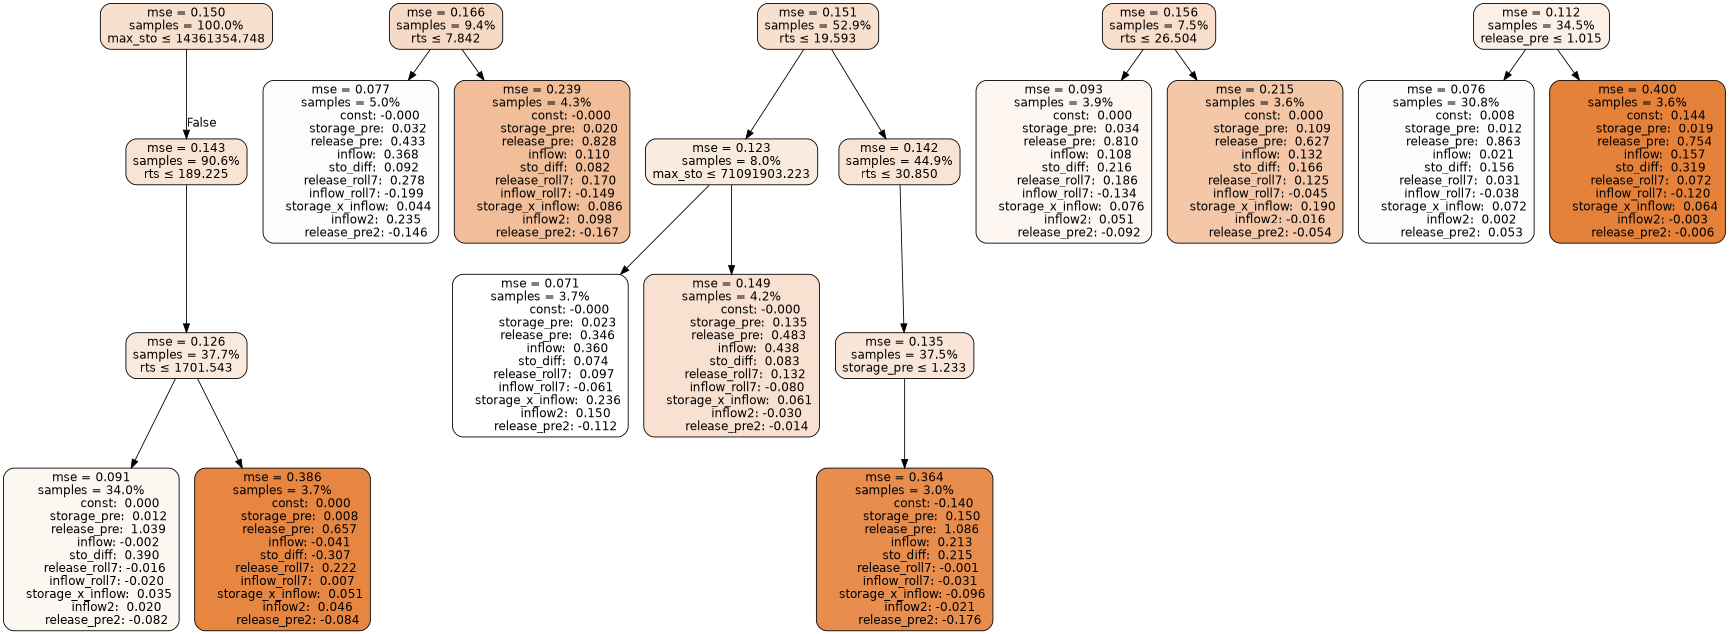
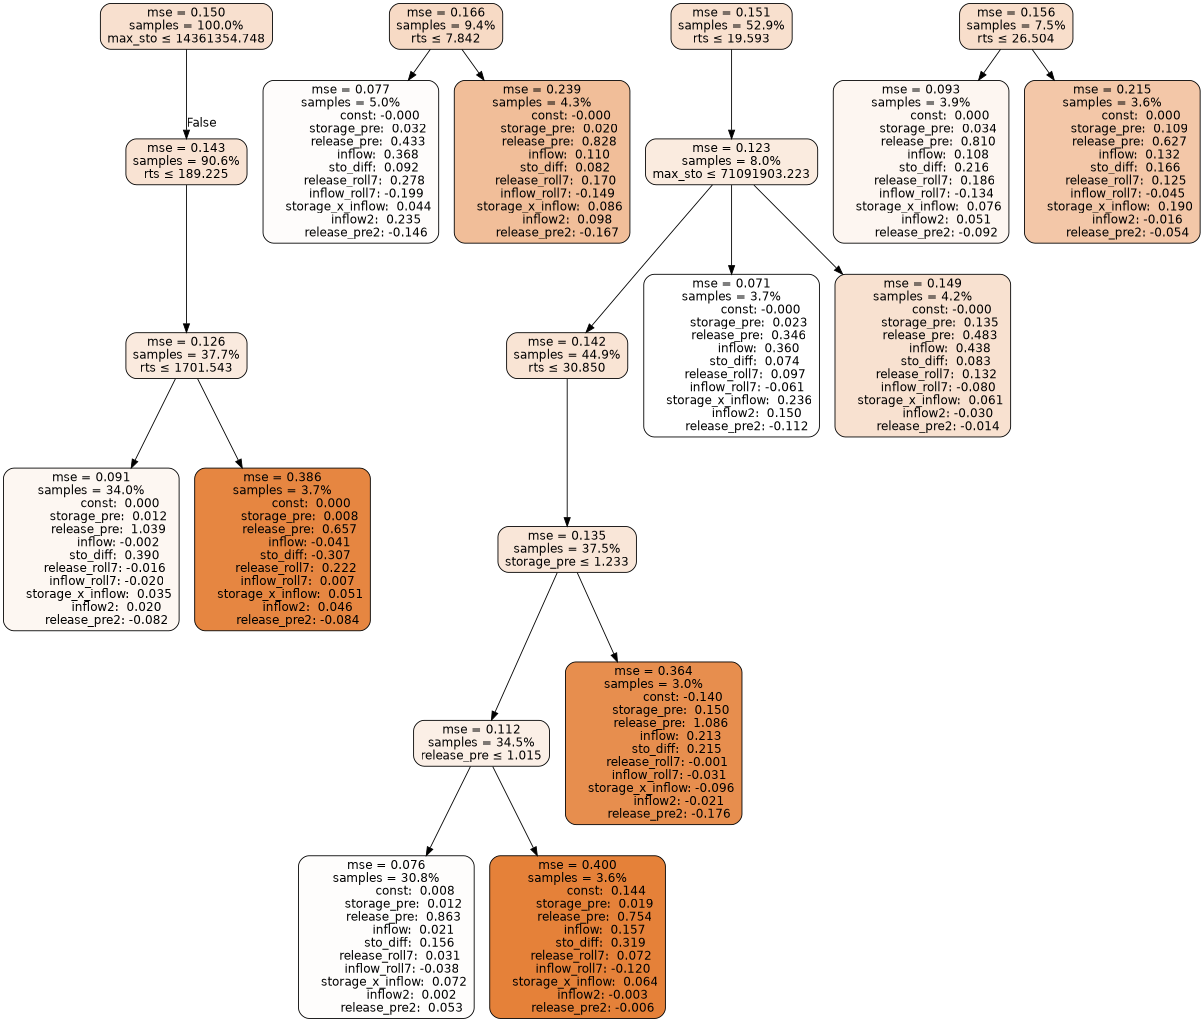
edge "mse = 0.151 samples = 52.9% rts ≤ 19.593" -> "mse = 0.142 samples = 44.9% rts ≤ 30.850": now "mse = 0.123 samples = 8.0% max_sto ≤ 71091903.223" -> "mse = 0.142 samples = 44.9% rts ≤ 30.850"
edge "mse = 0.135 samples = 37.5% storage_pre ≤ 1.233" -> "mse = 0.112 samples = 34.5% release_pre ≤ 1.015": added
